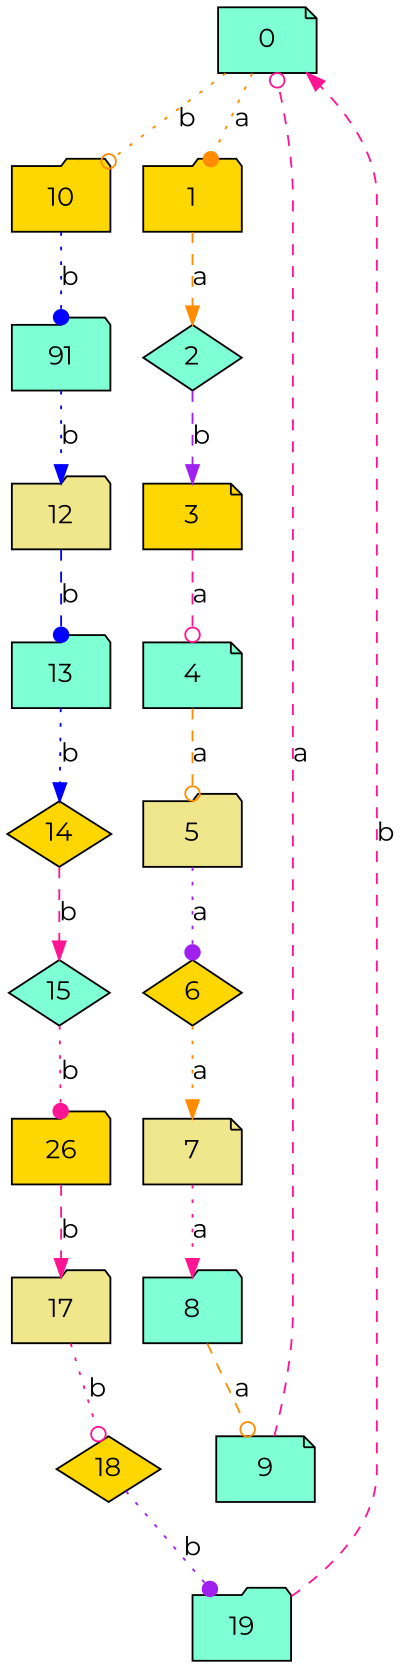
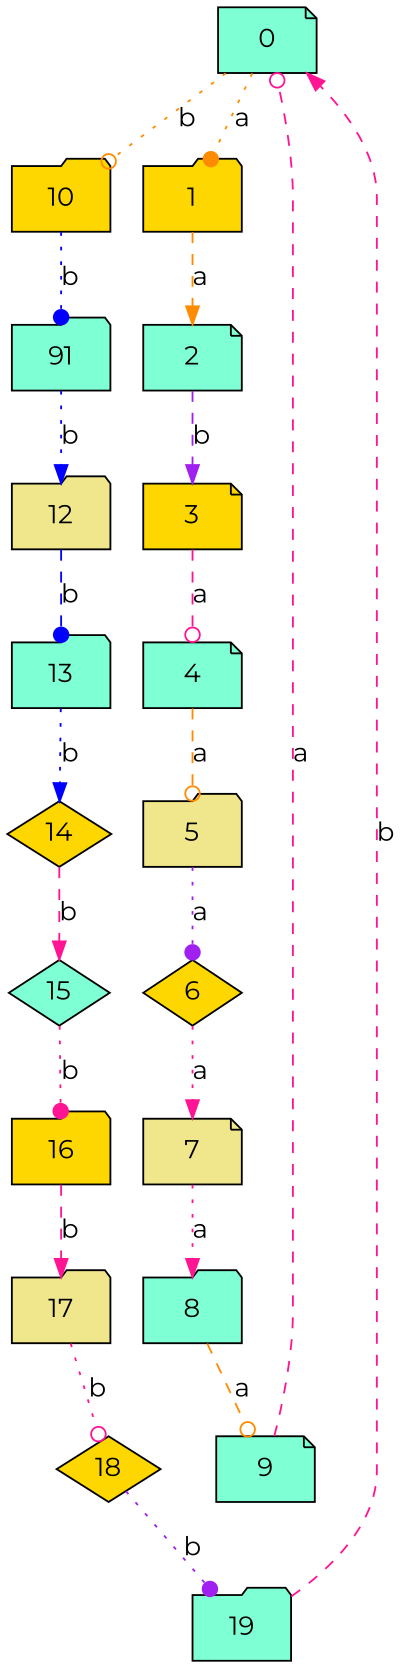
node "2": shape diamond -> note
edge "6" -> "7": color darkorange -> deeppink
node "26": label "26" -> "16"
